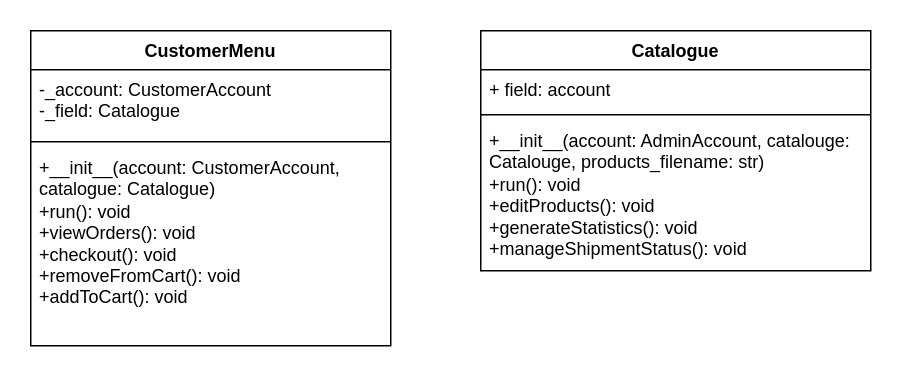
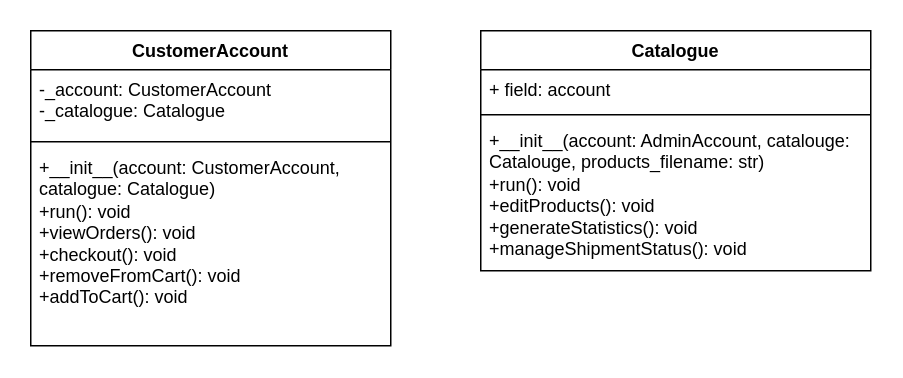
node "CustomerMenu": label "CustomerMenu" -> "CustomerAccount"
node "-_account: CustomerAccount -_field: Catalogue": label "-_account: CustomerAccount -_field: Catalogue" -> "-_account: CustomerAccount -_catalogue: Catalogue"
